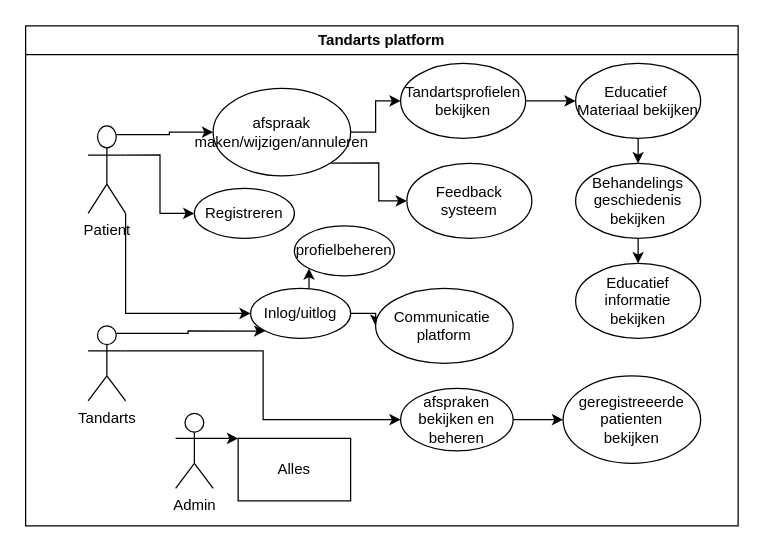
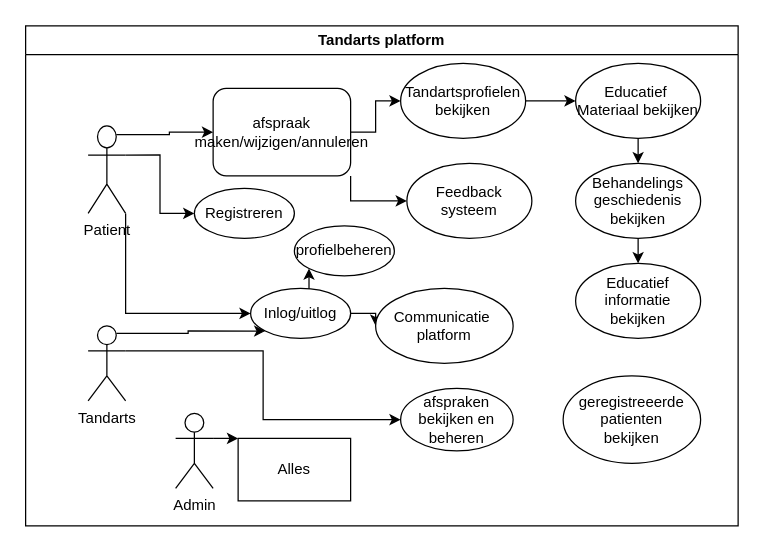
node "afspraak maken/wijzigen/annuleren": shape ellipse -> rounded rectangle
edge "afspraken bekijken en beheren" -> "geregistreeerde patienten bekijken": removed
